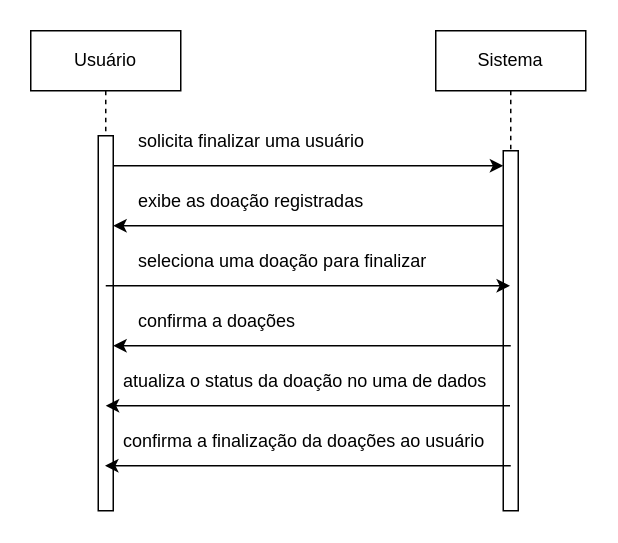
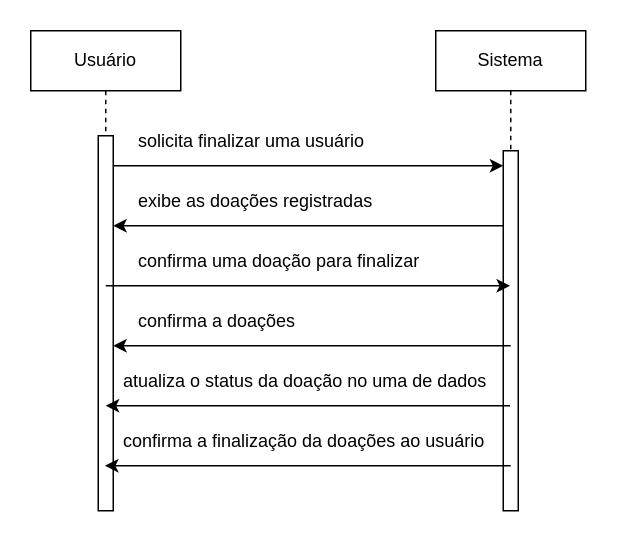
node "exibe as doação registradas": label "exibe as doação registradas" -> "exibe as doações registradas"
node "seleciona uma doação para finalizar": label "seleciona uma doação para finalizar" -> "confirma uma doação para finalizar"
